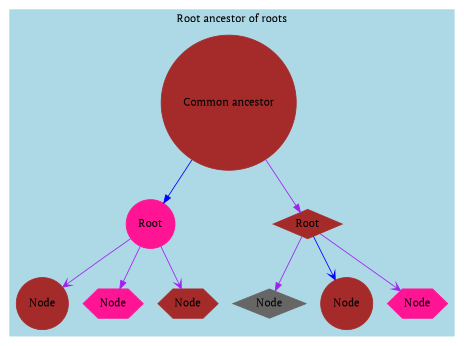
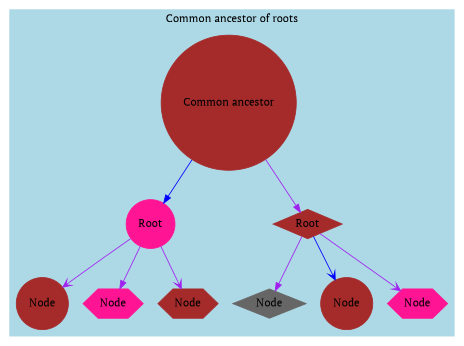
cluster "Root ancestor of roots": label "Root ancestor of roots" -> "Common ancestor of roots"
